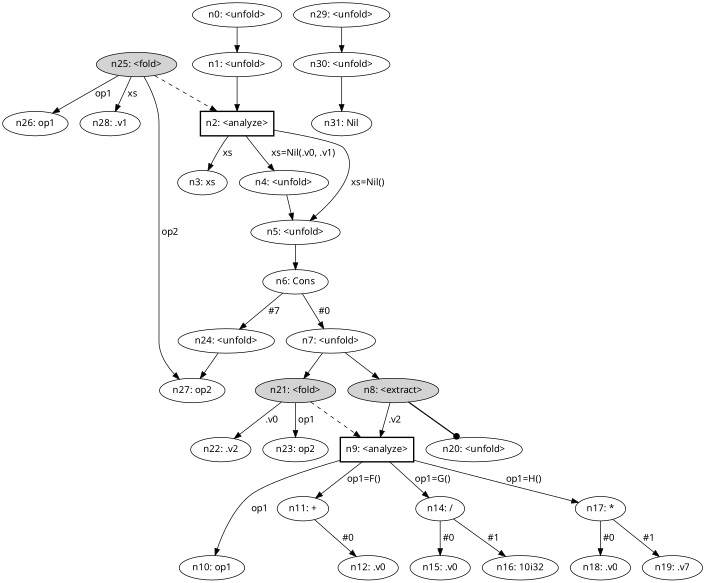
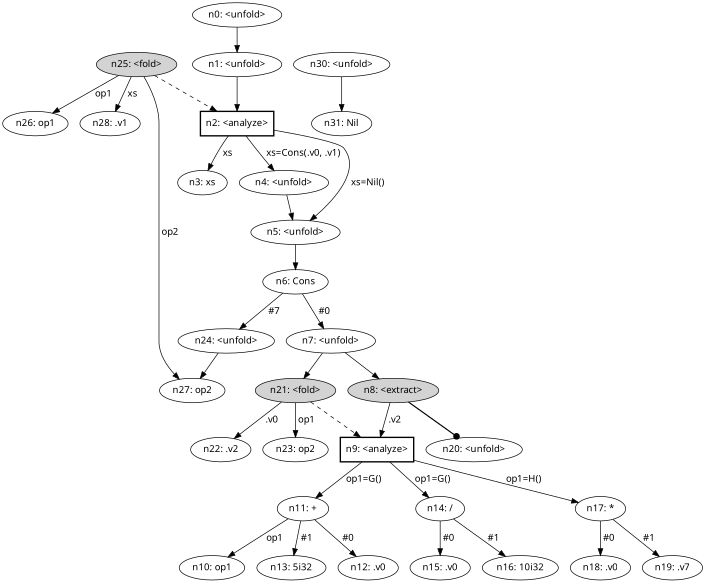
node "n29: <unfold>": removed
edge "n2: <analyze>" -> "n4: <unfold>": label " xs=Nil(.v0, .v1) " -> " xs=Cons(.v0, .v1) "
edge "n9: <analyze>" -> "n11: +": label " op1=F() " -> " op1=G() "
edge "n9: <analyze>" -> "n10: op1": now "n11: +" -> "n10: op1"
node "n13: 5i32": added
